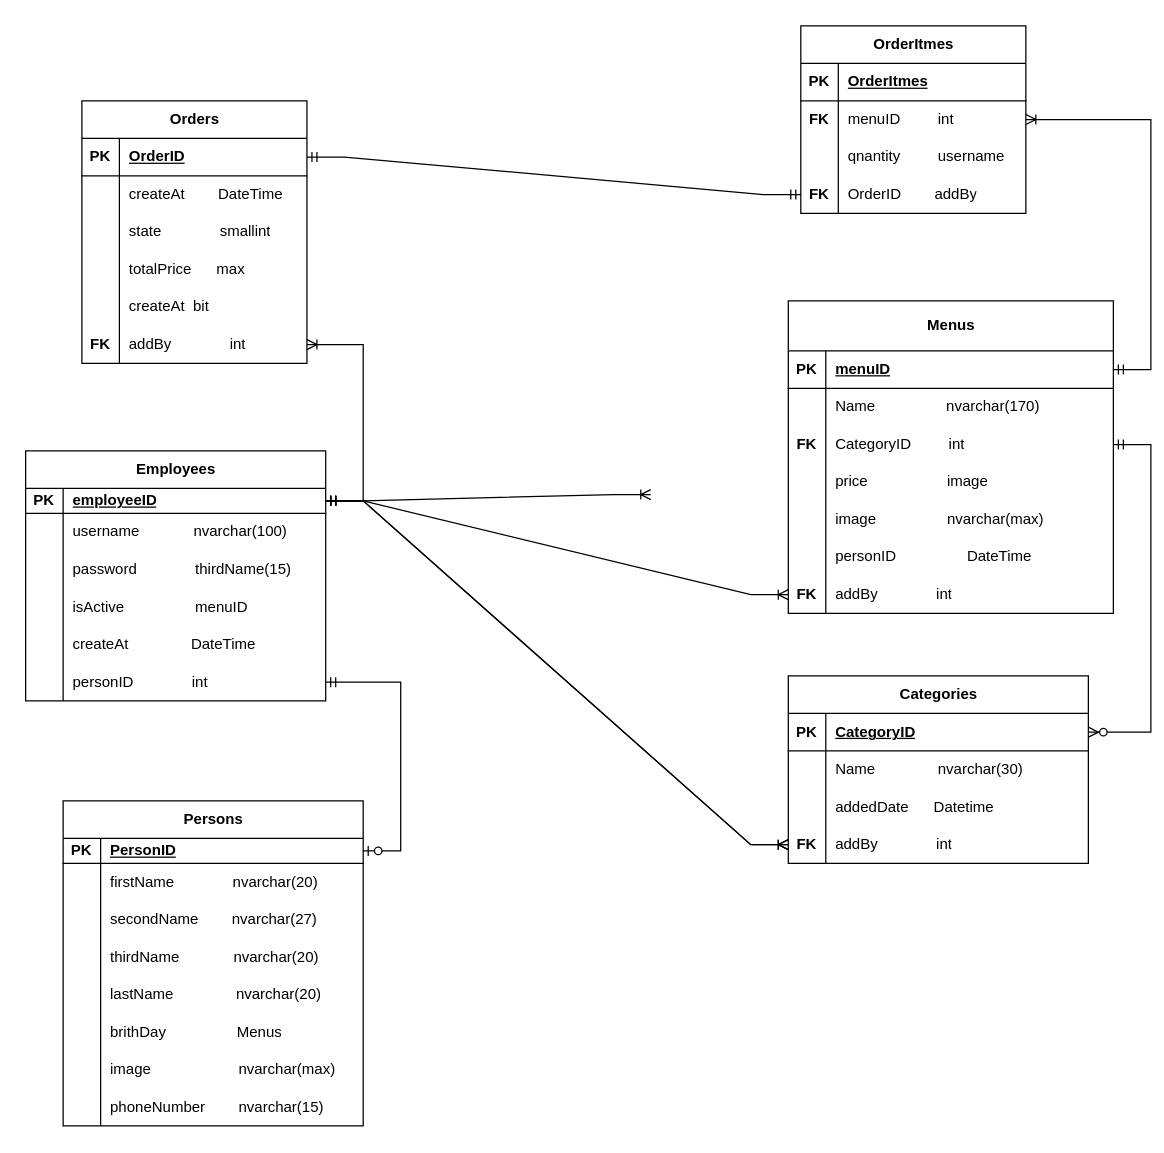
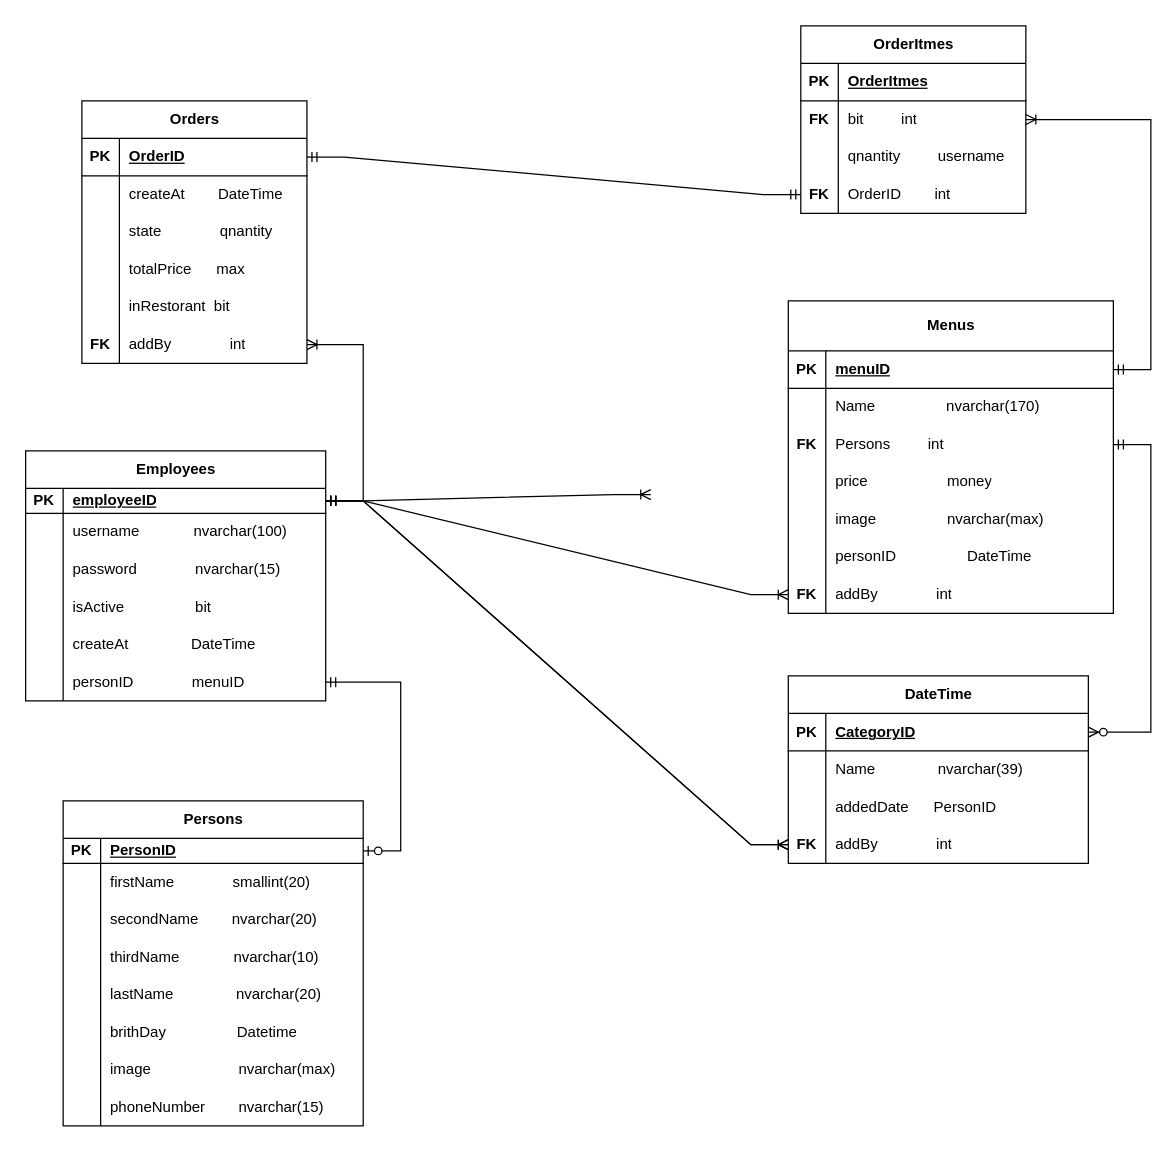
node "menuID int": label "menuID int" -> "bit int"
node "OrderID addBy": label "OrderID addBy" -> "OrderID int"
node "state smallint": label "state smallint" -> "state qnantity"
node "createAt bit": label "createAt bit" -> "inRestorant bit"
node "CategoryID int": label "CategoryID int" -> "Persons int"
node "price image": label "price image" -> "price money"
node "password thirdName(15)": label "password thirdName(15)" -> "password nvarchar(15)"
node "isActive menuID": label "isActive menuID" -> "isActive bit"
node "personID int": label "personID int" -> "personID menuID"
node "Categories": label "Categories" -> "DateTime"
node "Name nvarchar(30)": label "Name nvarchar(30)" -> "Name nvarchar(39)"
node "addedDate Datetime": label "addedDate Datetime" -> "addedDate PersonID"
node "firstName nvarchar(20)": label "firstName nvarchar(20)" -> "firstName smallint(20)"
node "secondName nvarchar(27)": label "secondName nvarchar(27)" -> "secondName nvarchar(20)"
node "thirdName nvarchar(20)": label "thirdName nvarchar(20)" -> "thirdName nvarchar(10)"
node "brithDay Menus": label "brithDay Menus" -> "brithDay Datetime"
